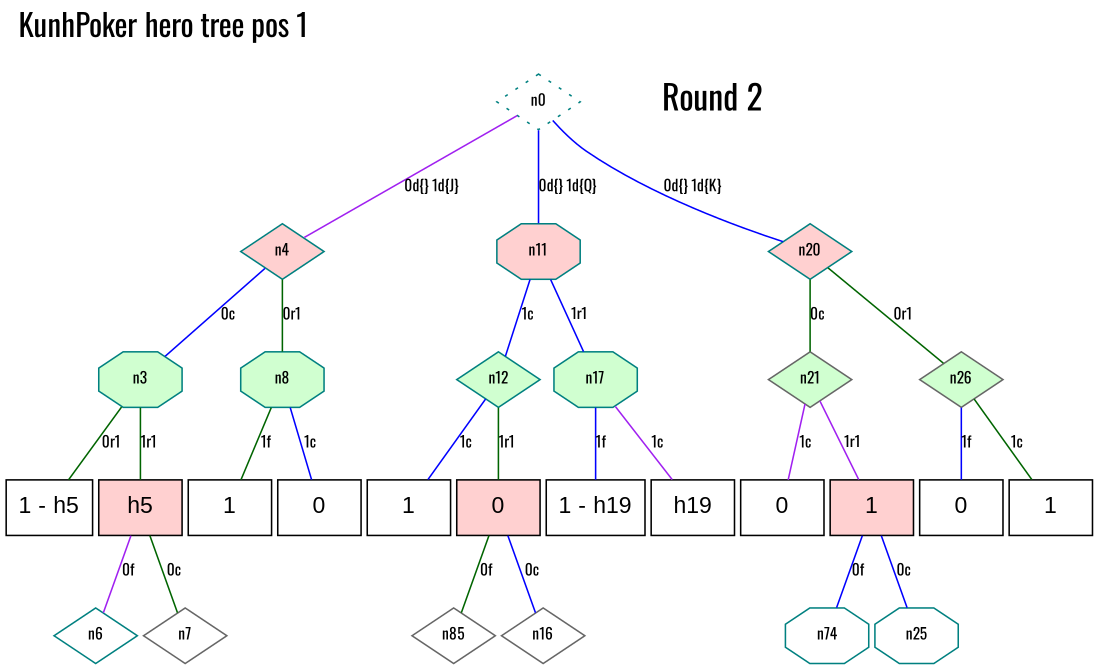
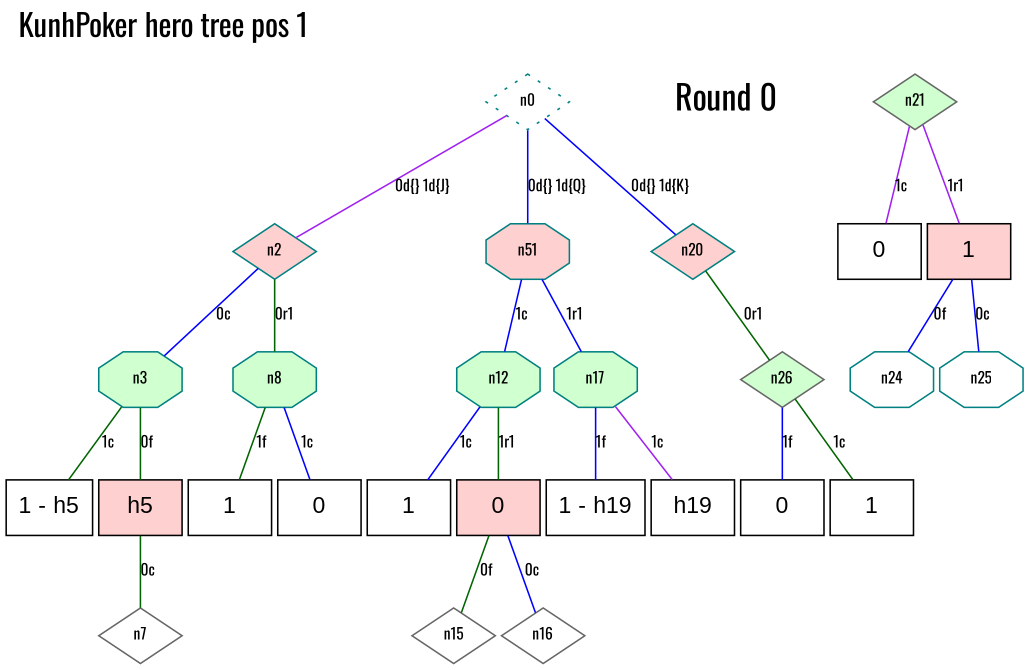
node "Round 2": label "Round 2" -> "Round 0"
node "n4": label "n4" -> "n2"
node "n11": label "n11" -> "n51"
edge "n20" -- "n21": removed, label "0c"
node "n12": shape diamond -> octagon
edge "n3" -- "1 - h5": label "0r1" -> "1c"
edge "n3" -- "h5": label "1r1" -> "0f"
node "n6": removed
node "n85": label "n85" -> "n15"
node "n74": label "n74" -> "n24"
